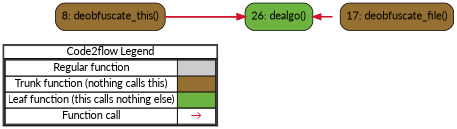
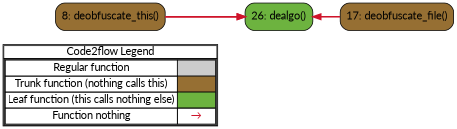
edge "26: dealgo()" -> "17: deobfuscate_file()": reversed
node "Code2flow Legend": text "Function call" -> "Function nothing"
